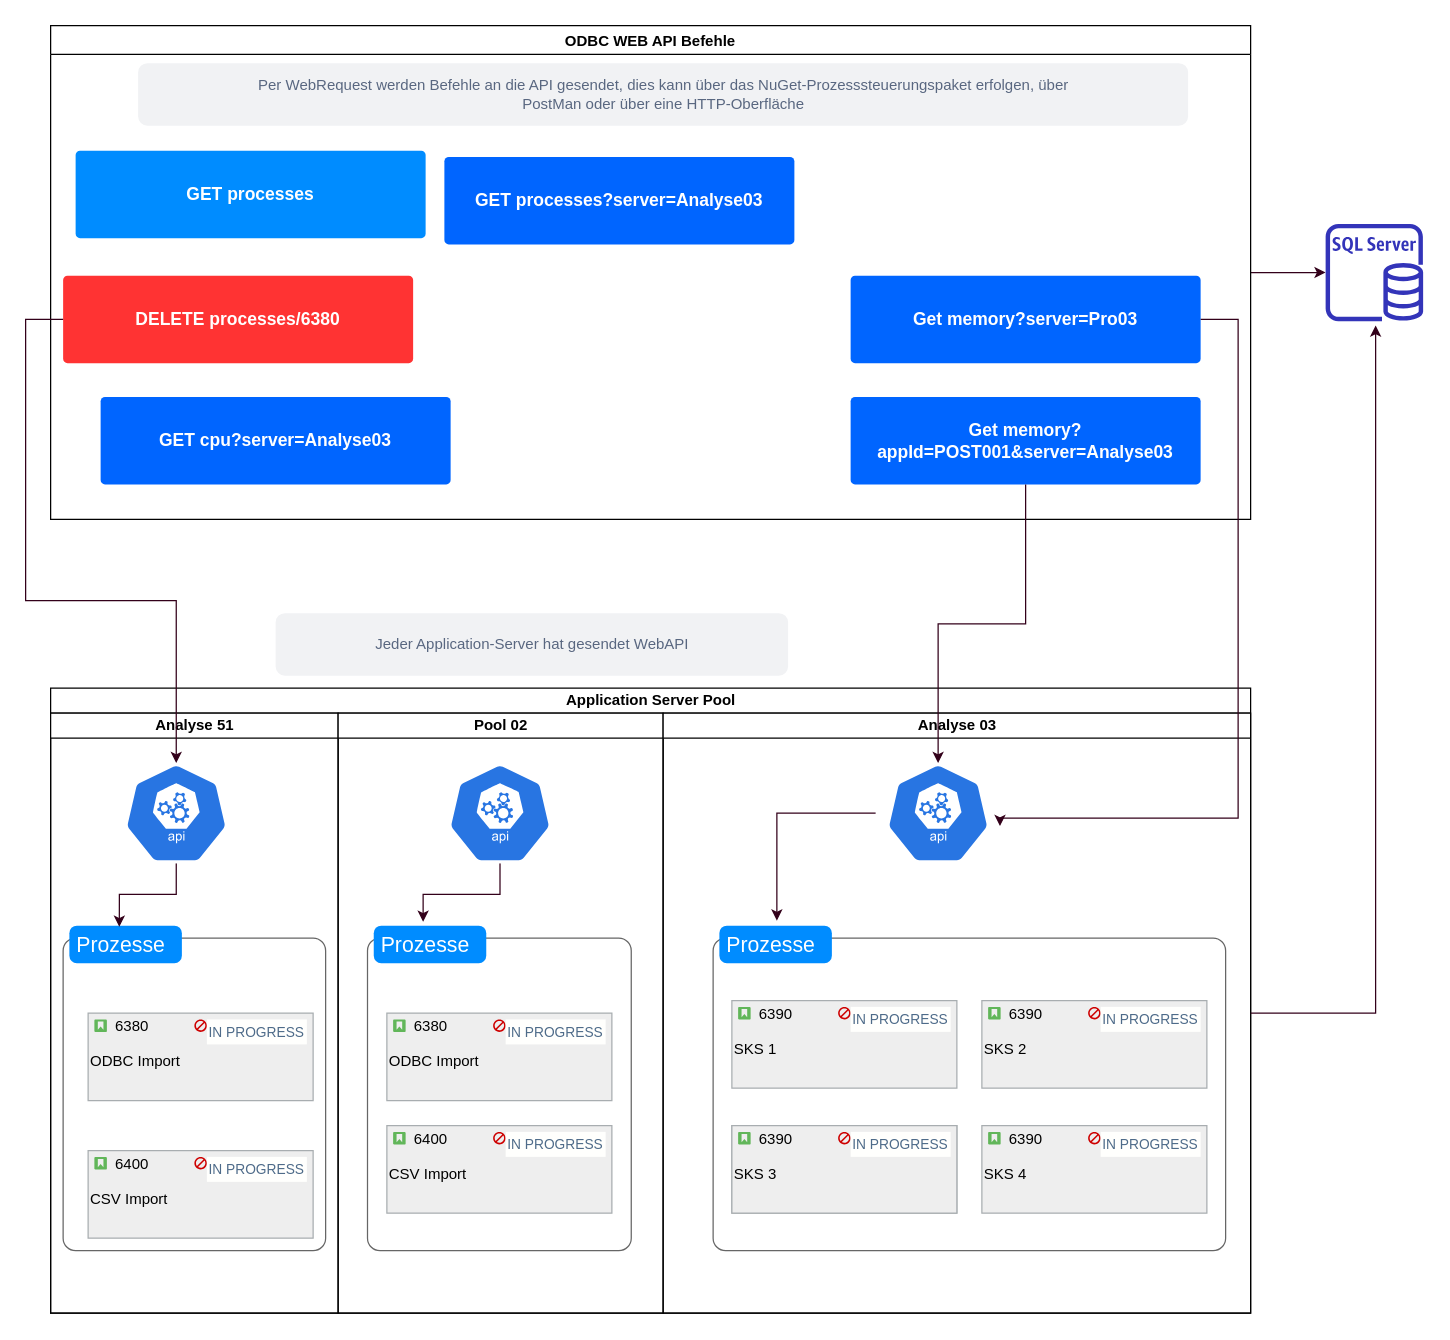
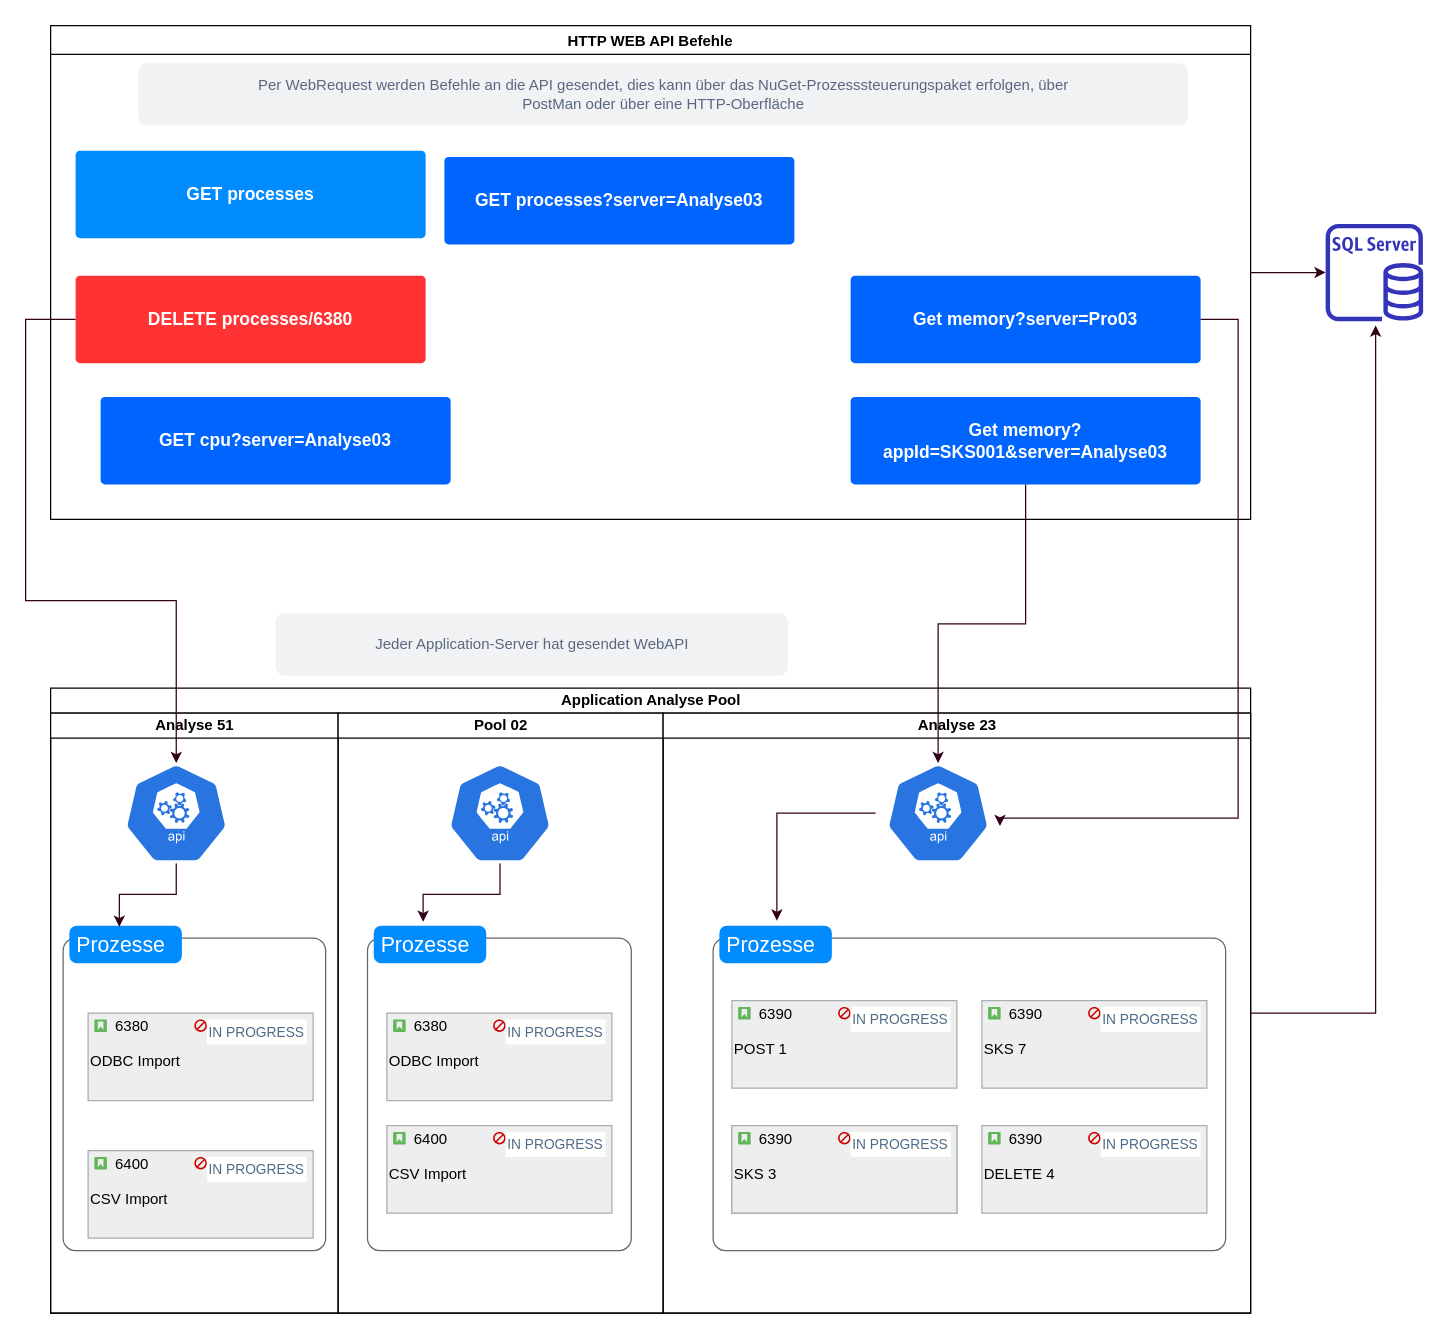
node "ODBC WEB API Befehle": label "ODBC WEB API Befehle" -> "HTTP WEB API Befehle"
node "DELETE processes/6380": moved (238, 319) -> (251, 319)
node "Get memory?appId=POST001&server=Analyse03": label "Get memory?appId=POST001&server=Analyse03" -> "Get memory?appId=SKS001&server=Analyse03"
node "Application Server Pool": label "Application Server Pool" -> "Application Analyse Pool"
node "Analyse 03": label "Analyse 03" -> "Analyse 23"
node "SKS 1": label "SKS 1" -> "POST 1"
node "SKS 2": label "SKS 2" -> "SKS 7"
node "SKS 4": label "SKS 4" -> "DELETE 4"
